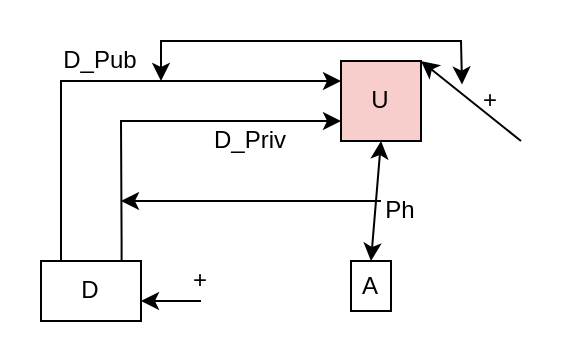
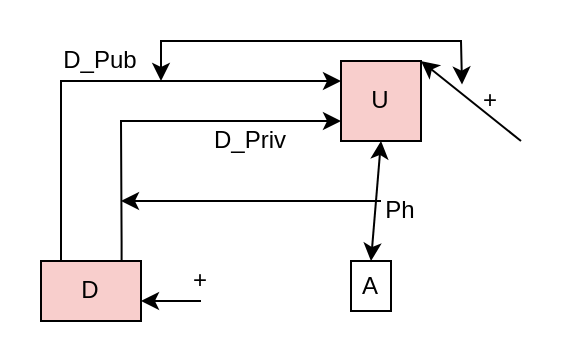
node "D": fillcolor #ffffff -> #f8cecc
